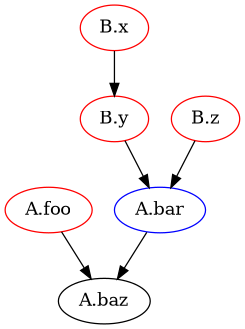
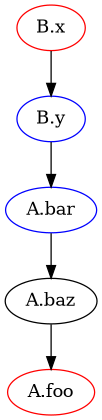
node "B.y": color red -> blue
node "B.z": removed
edge "A.foo" -> "A.baz": reversed
